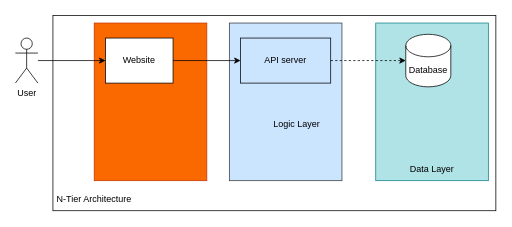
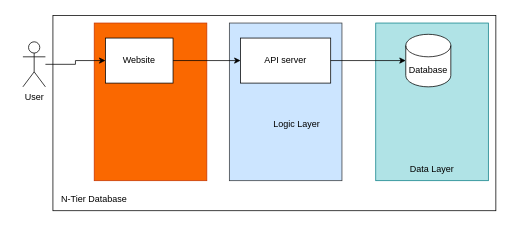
node "User": moved (27, 60) -> (34, 64)
node "API server": fillcolor #cce5ff -> #ffffff
edge "API server" -> "Database": style dashed -> solid
node "N-Tier Architecture": label "N-Tier Architecture" -> "N-Tier Database"
